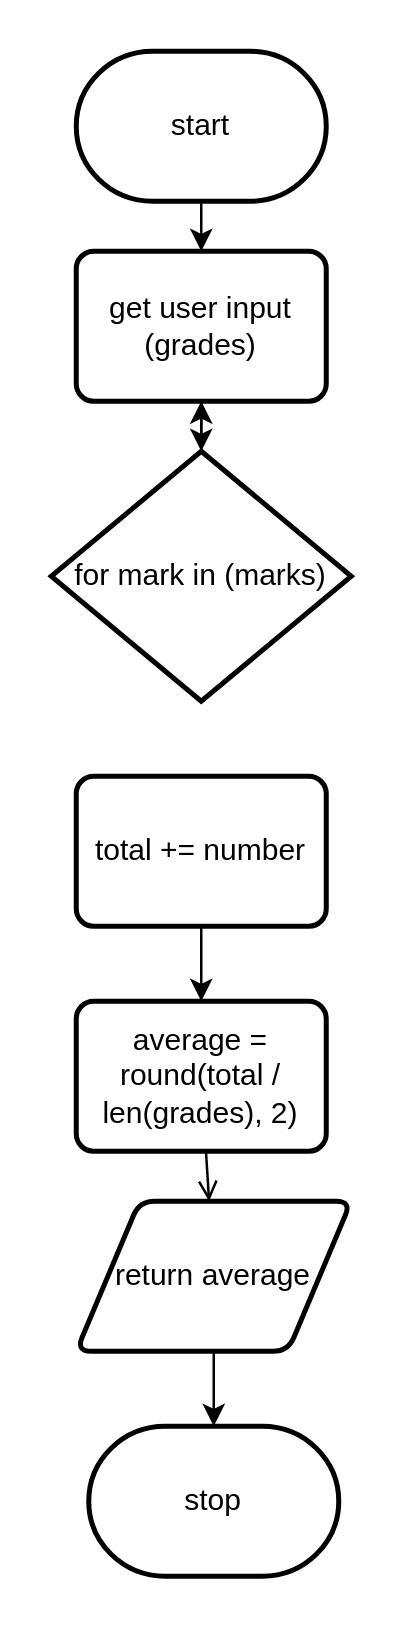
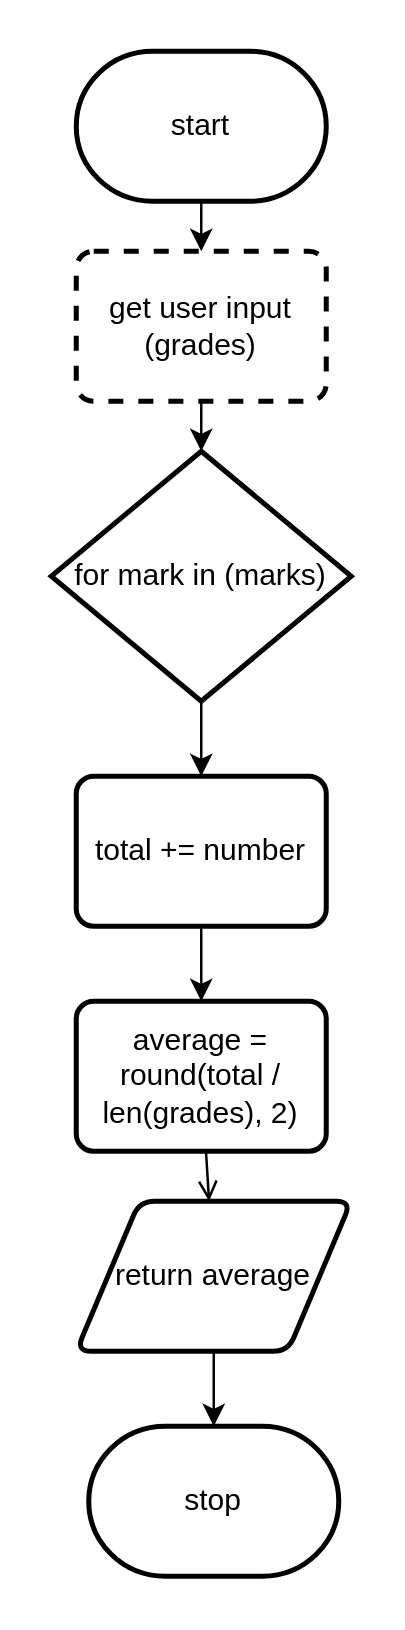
node "get user input (grades)": style solid -> dashed
edge "for mark in (marks)" -> "get user input (grades)": now "for mark in (marks)" -> "total += number"
